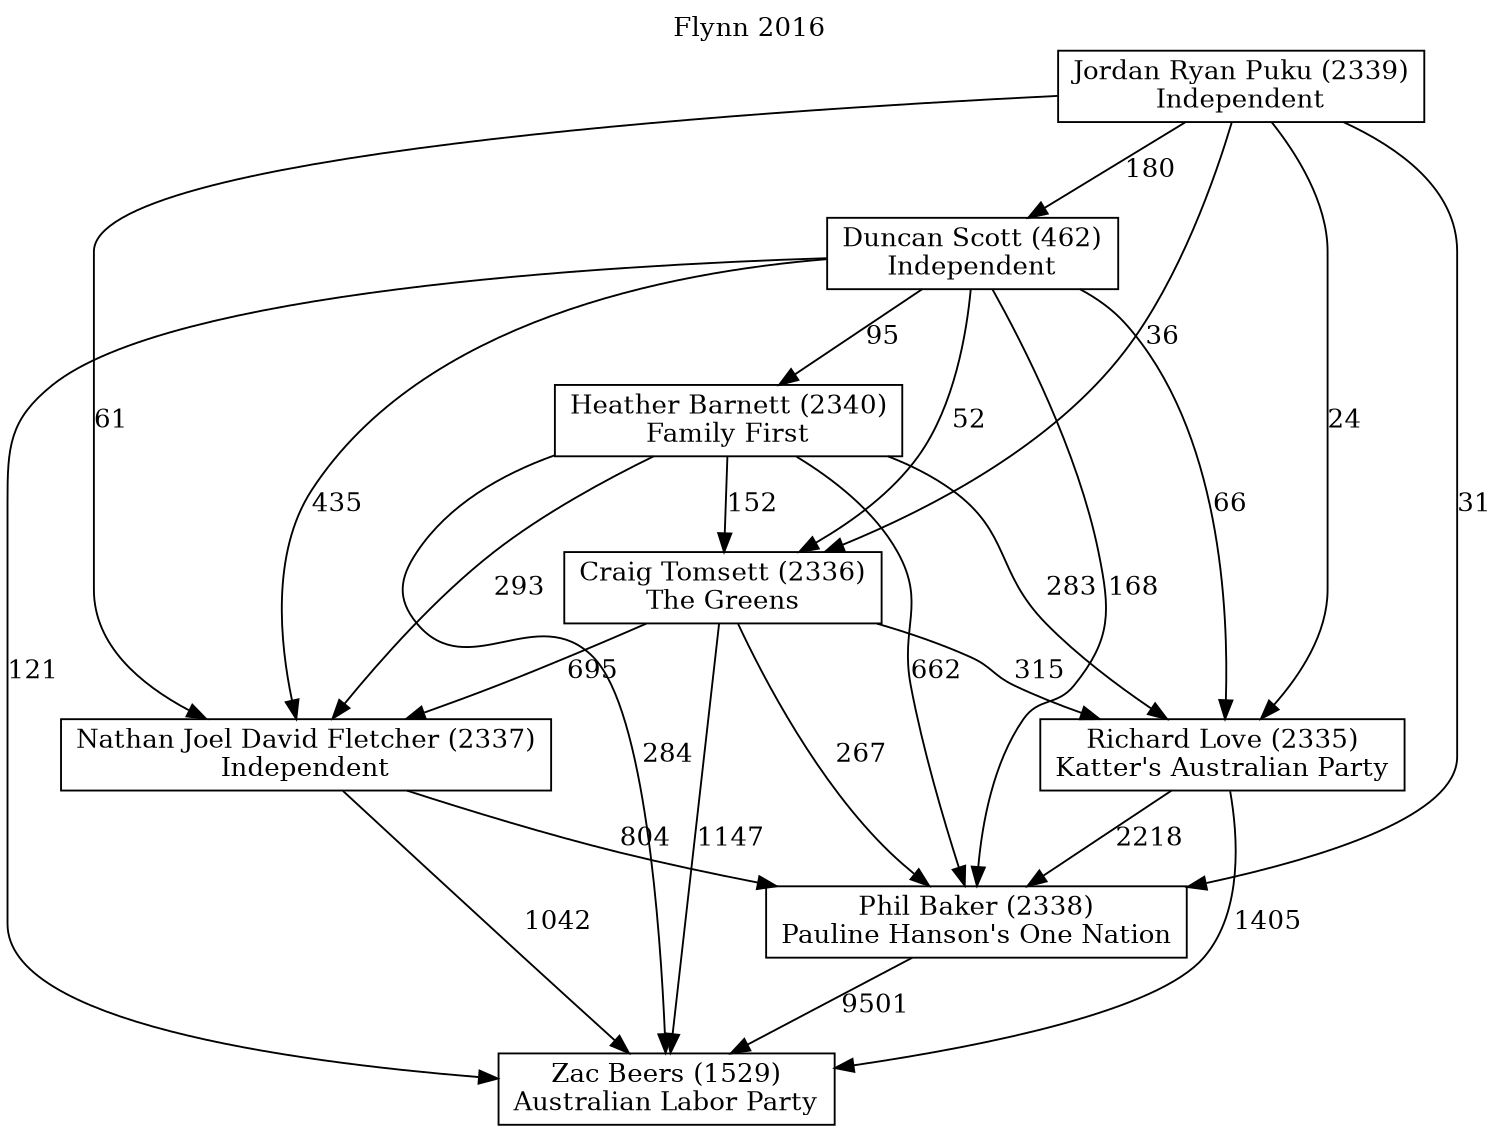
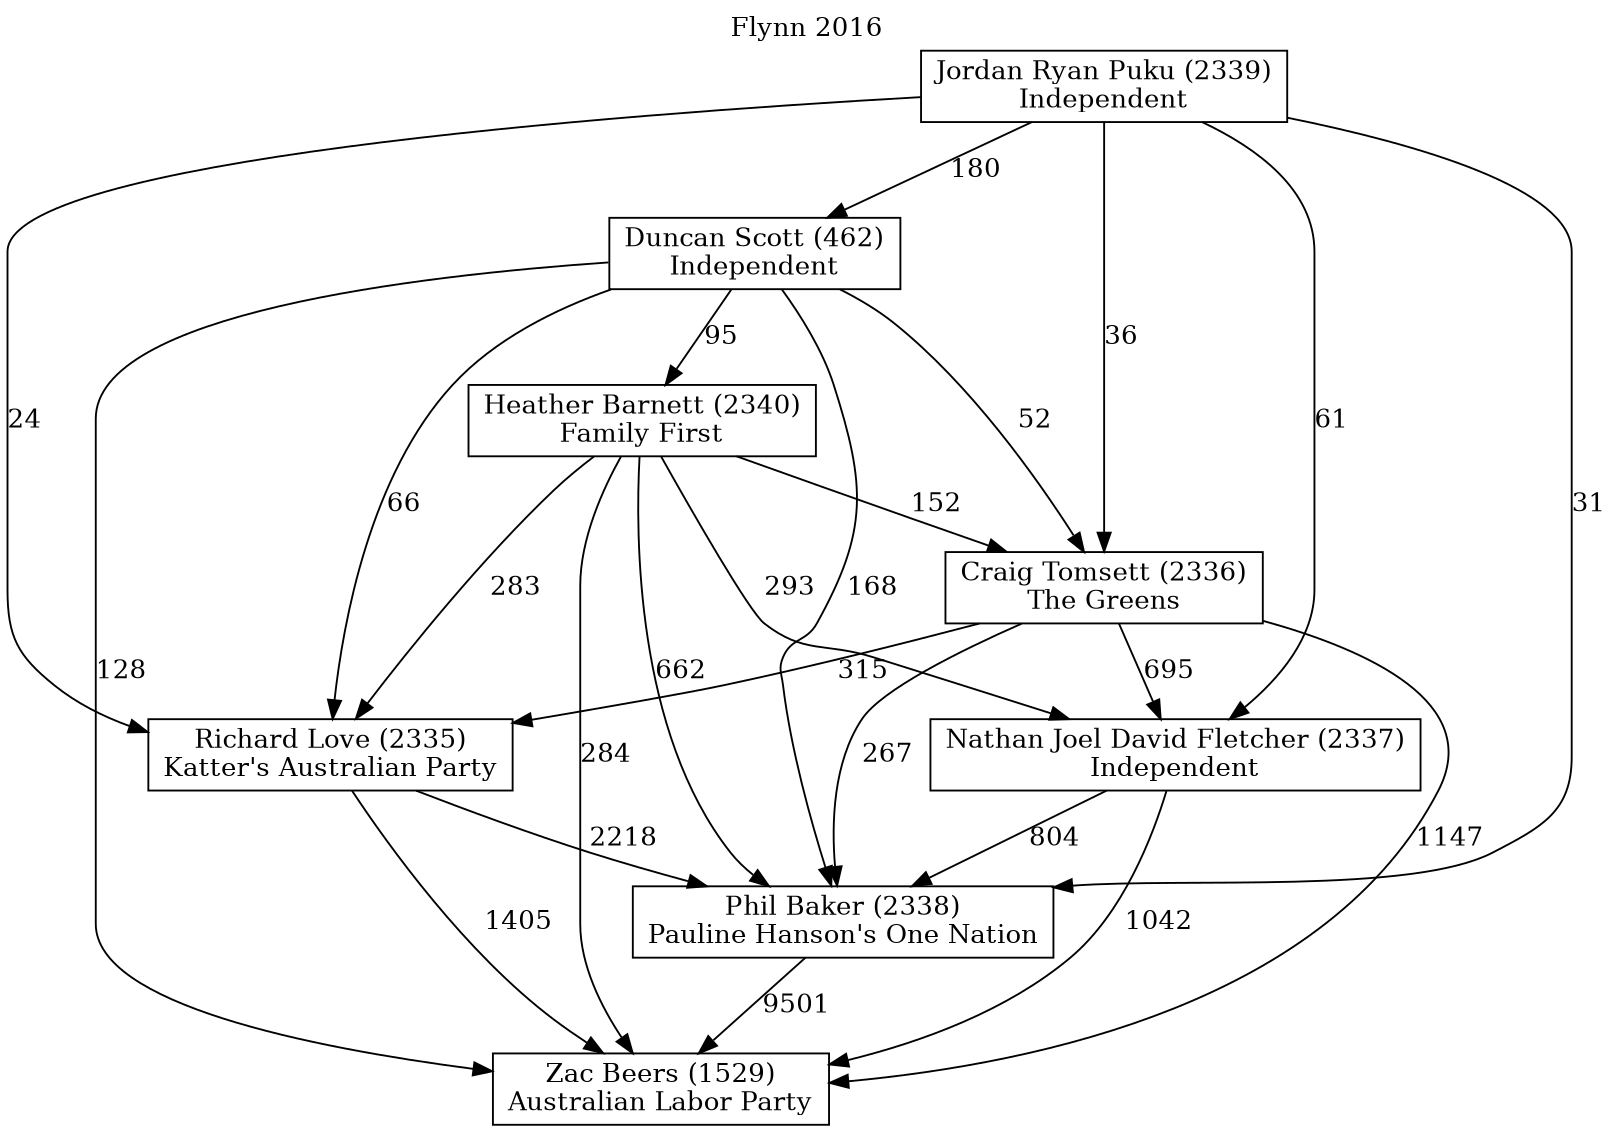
edge "Duncan Scott (462) Independent" -> "Nathan Joel David Fletcher (2337) Independent": removed, label "435"
edge "Duncan Scott (462) Independent" -> "Zac Beers (1529) Australian Labor Party": label "121" -> "128"
